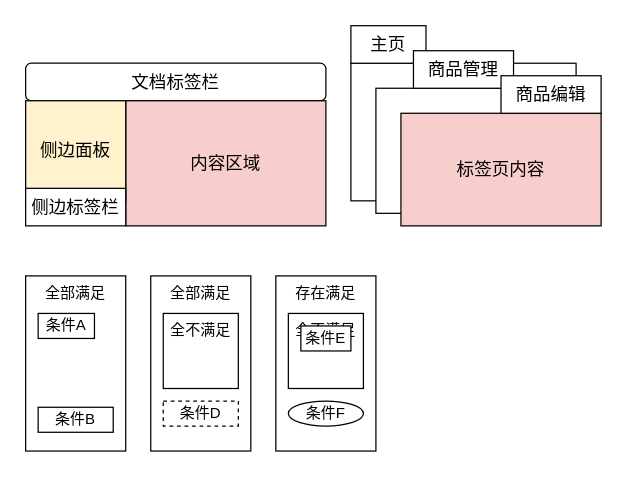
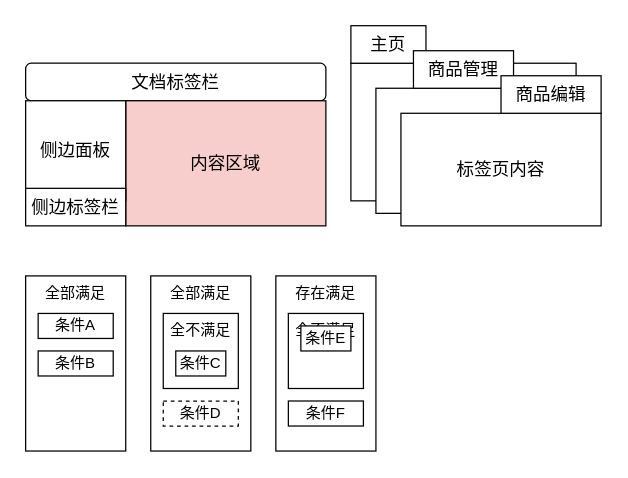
node "侧边面板": fillcolor #fff2cc -> #ffffff
node "标签页内容": fillcolor #f8cecc -> #ffffff
node "条件A": size 56x25 -> 75x25
node "条件C": added
node "条件F": shape ellipse -> rectangle
node "条件B": moved (76, 419) -> (76, 363)
